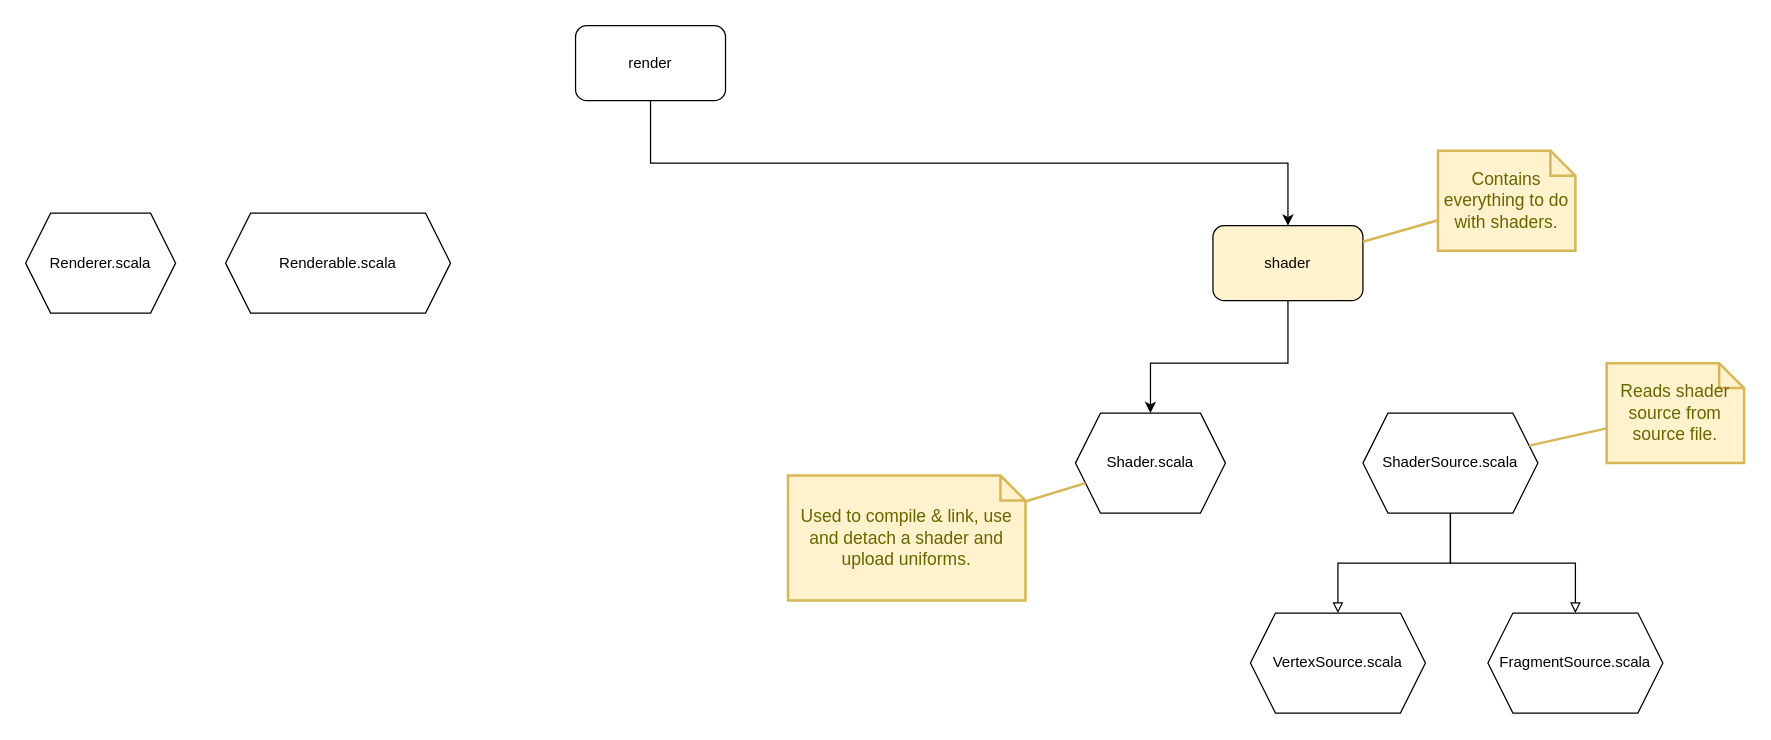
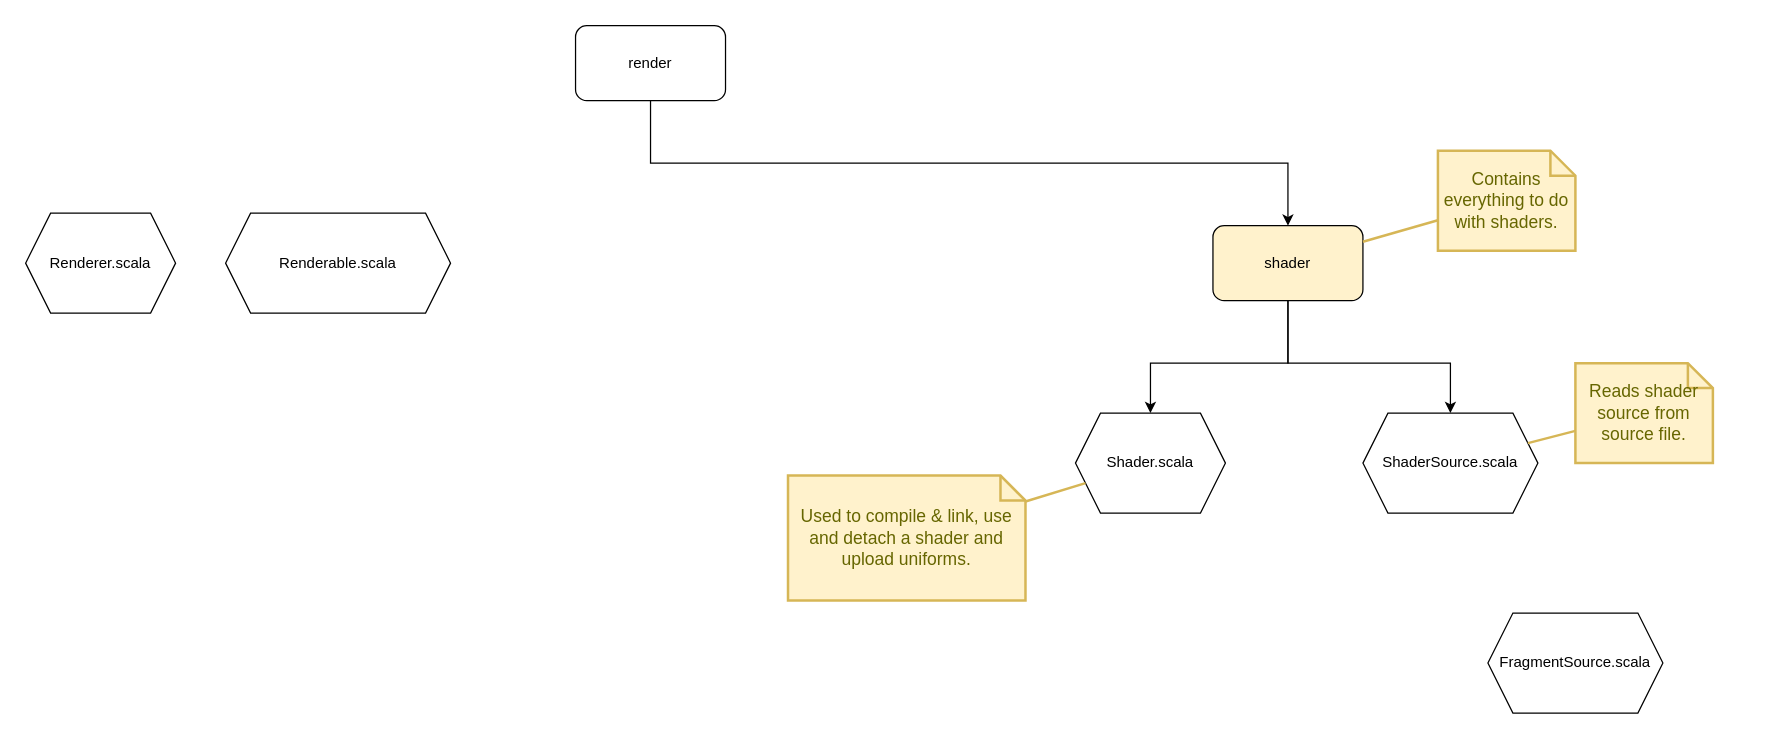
edge "shader" -> "ShaderSource.scala": added
node "Reads shader source from source file.": moved (1676, 413) -> (1644, 413)
edge "ShaderSource.scala" -> "VertexSource.scala": removed
edge "ShaderSource.scala" -> "FragmentSource.scala": removed
node "VertexSource.scala": removed
